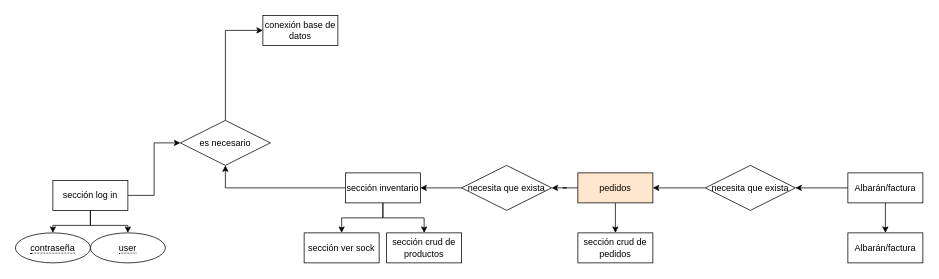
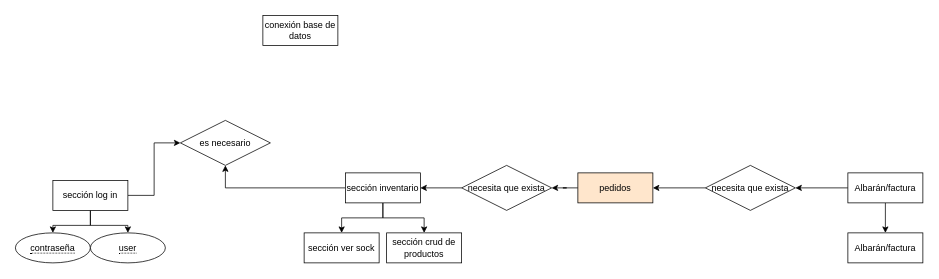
edge "es necesario" -> "conexión base de datos": removed
edge "pedidos" -> "sección crud de pedidos": removed
node "sección crud de pedidos": removed
